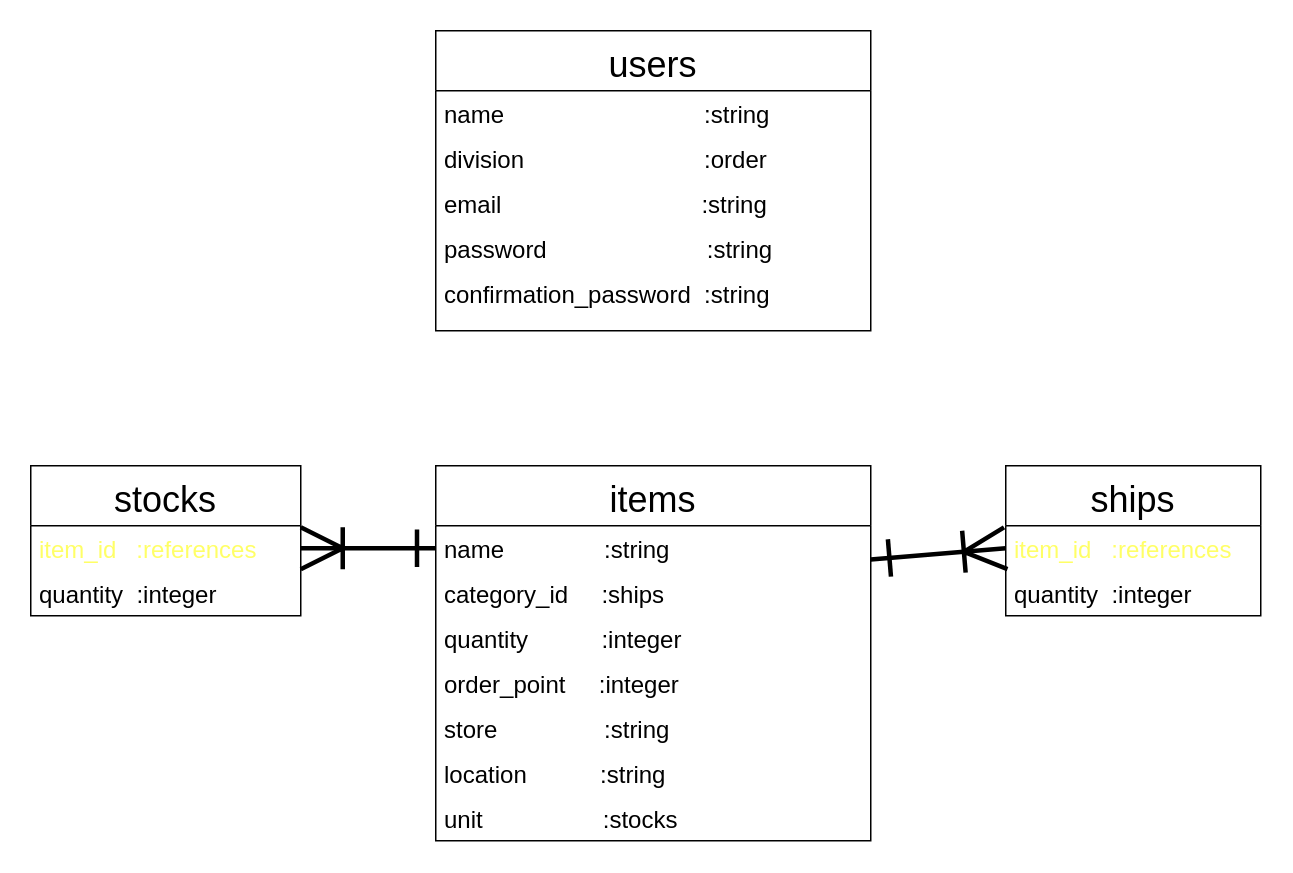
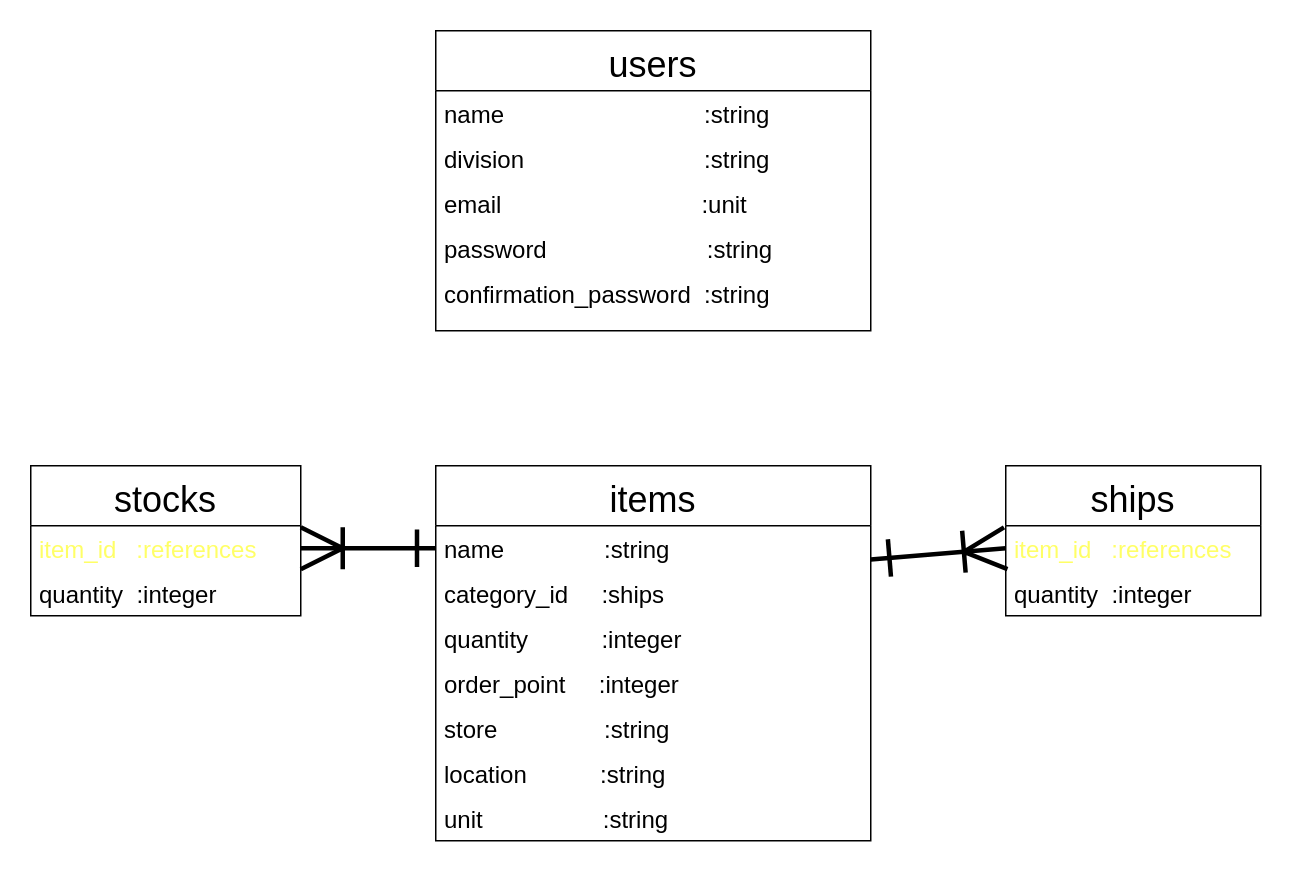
node "division :order": label "division :order" -> "division :string"
node "email :string": label "email :string" -> "email :unit"
node "unit :stocks": label "unit :stocks" -> "unit :string"
